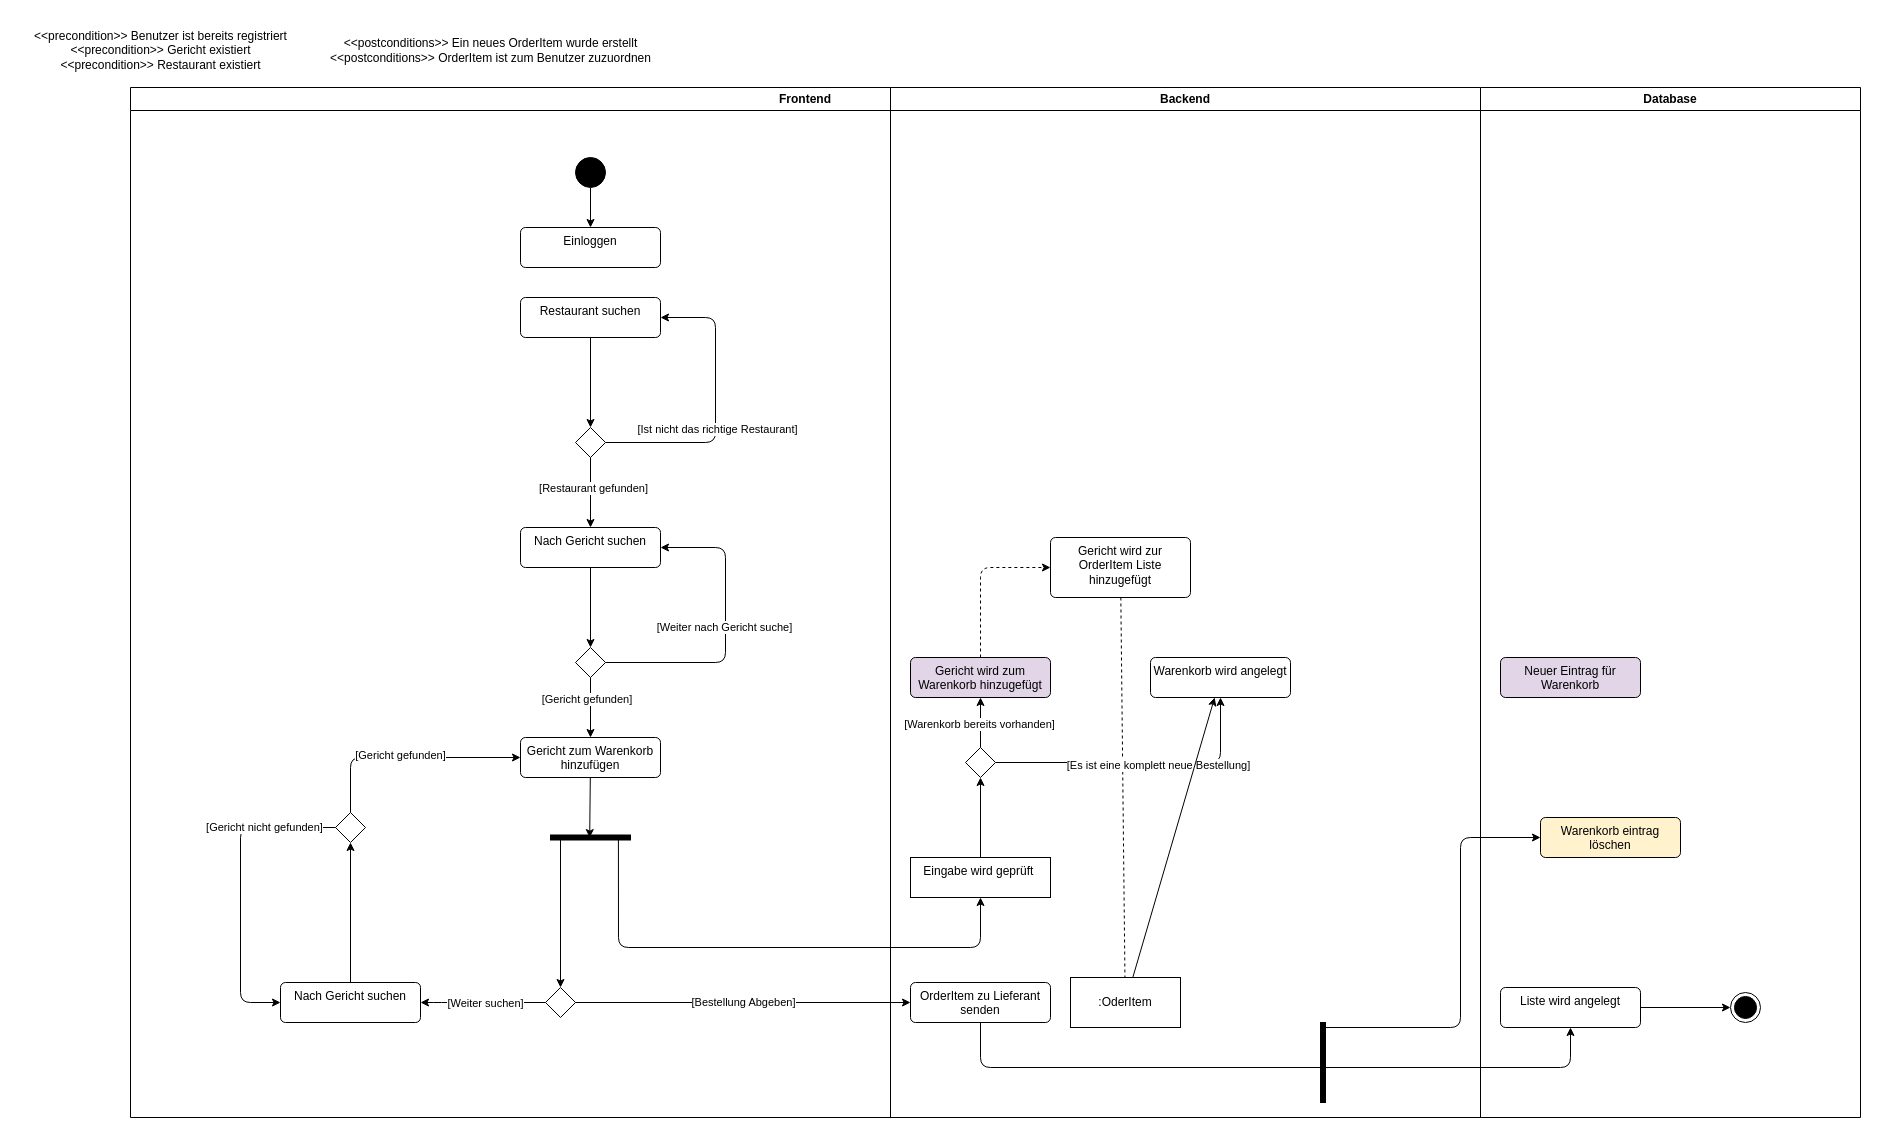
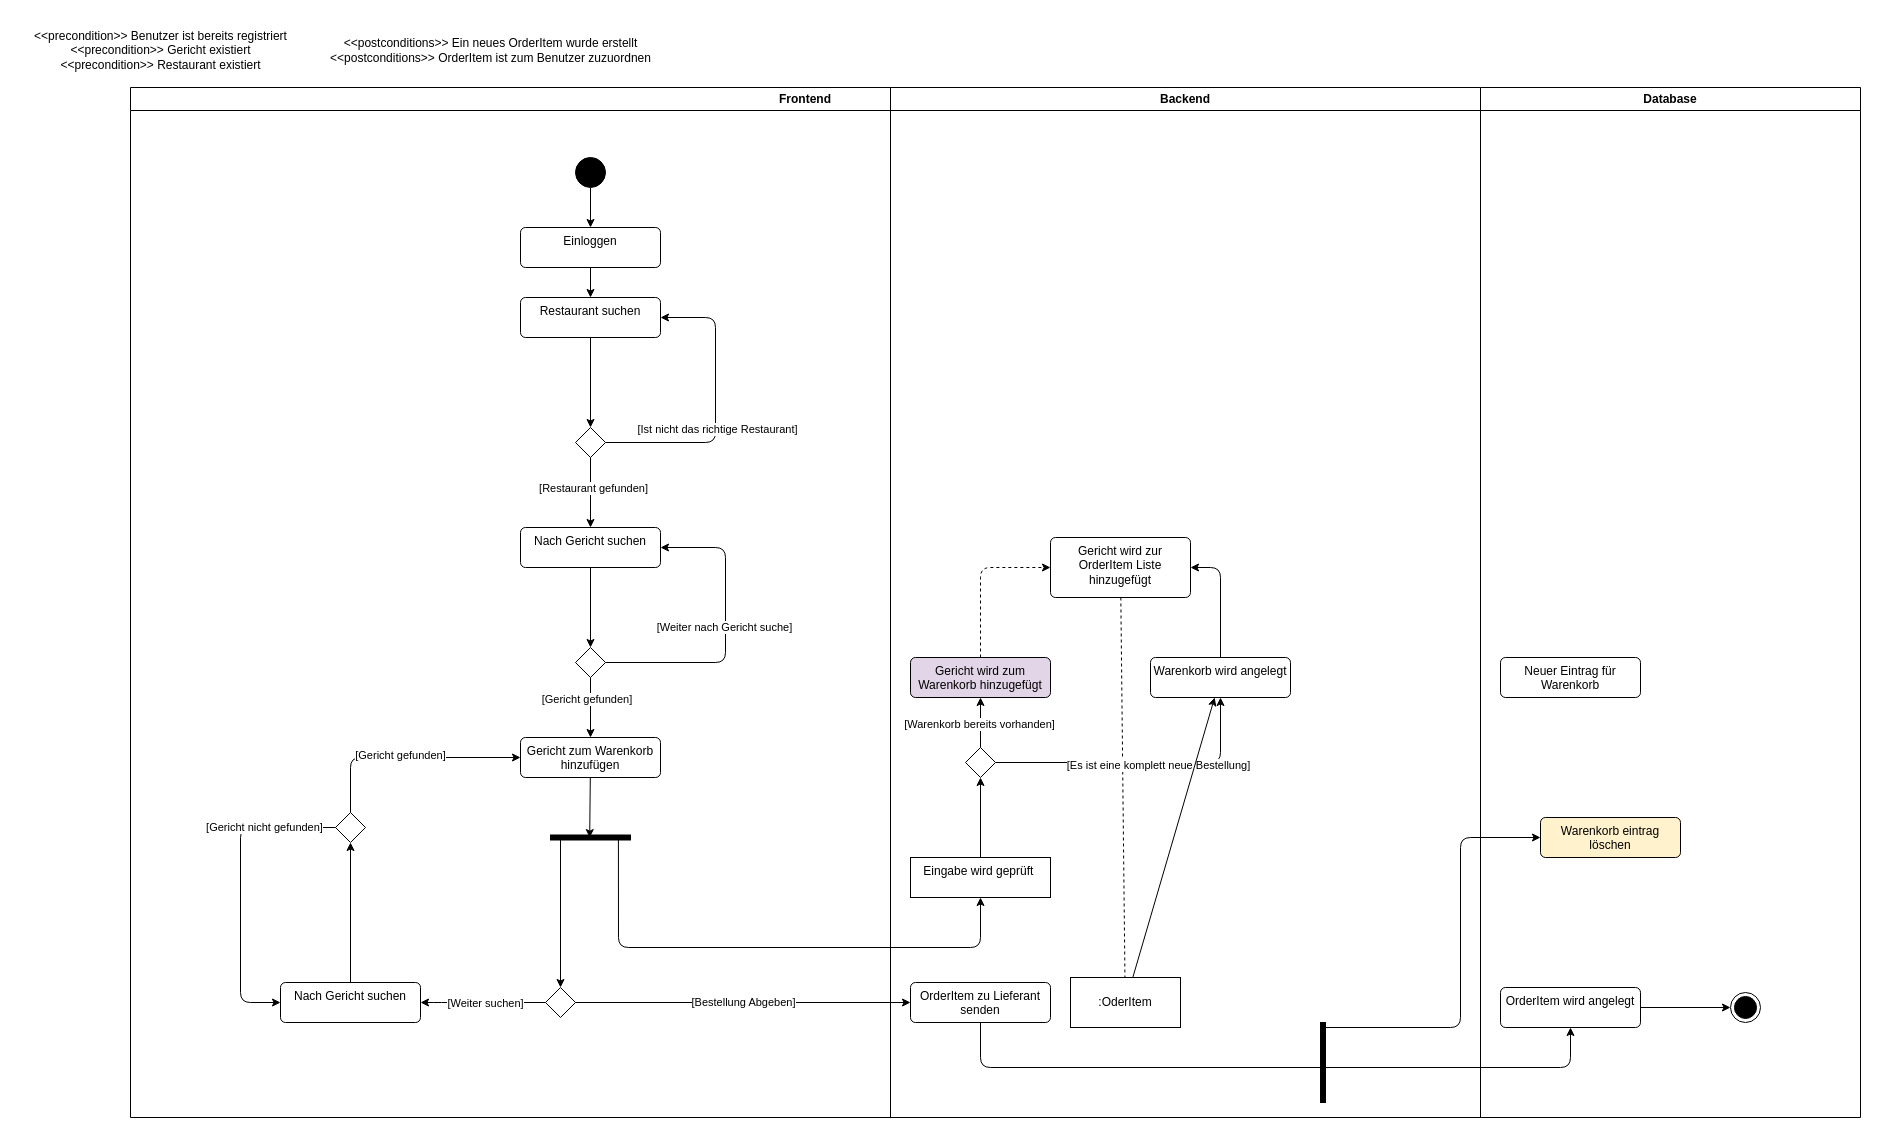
edge "Einloggen" -> "Restaurant suchen": added
edge "Warenkorb wird angelegt" -> "Gericht wird zur OrderItem Liste hinzugefügt": added
node "Neuer Eintrag für Warenkorb": fillcolor #e1d5e7 -> #ffffff
node "Liste wird angelegt": label "Liste wird angelegt" -> "OrderItem wird angelegt"
